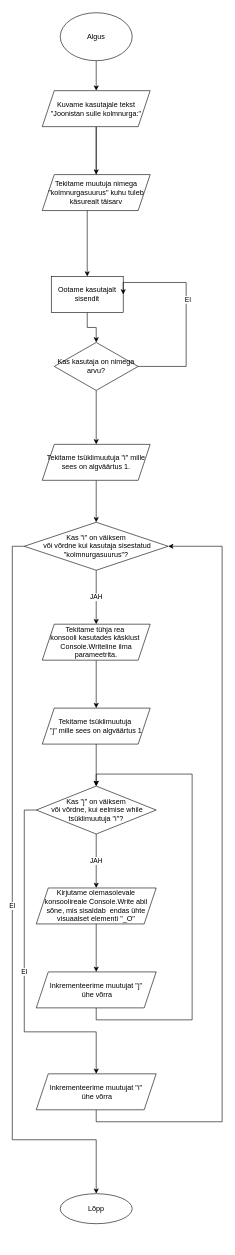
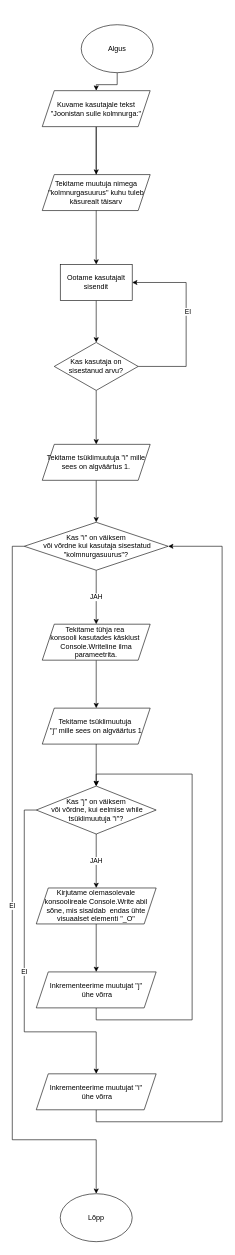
node "Algus": moved (96, 36) -> (117, 48)
node "Ootame kasutajalt sisendit": moved (87, 294) -> (96, 282)
node "Kas kasutaja on nimega arvu?": label "Kas kasutaja on nimega arvu?" -> "Kas kasutaja on sisestanud arvu?"
node "Lõpp": size 72x30 -> 72x48
